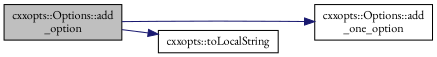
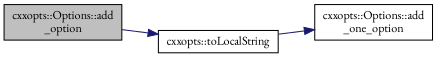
edge "cxxopts::Options::add _option" -> "cxxopts::Options::add _one_option": now "cxxopts::toLocalString" -> "cxxopts::Options::add _one_option"
